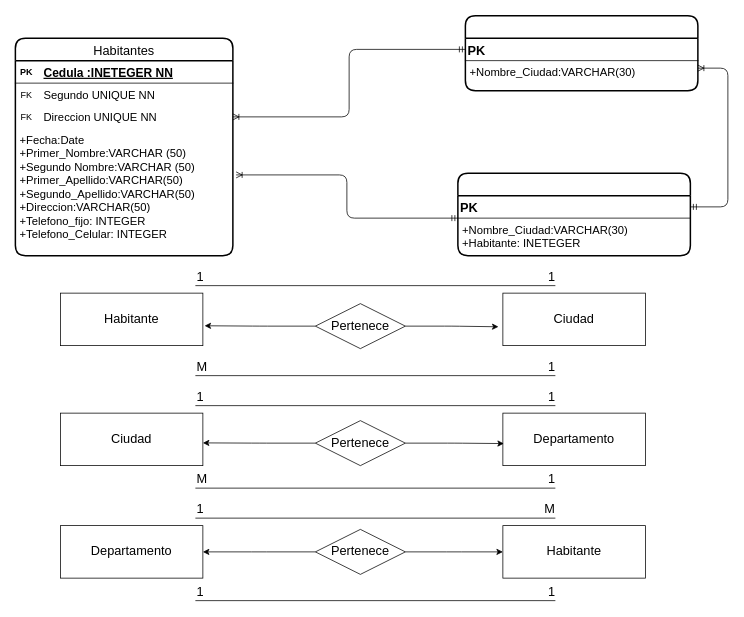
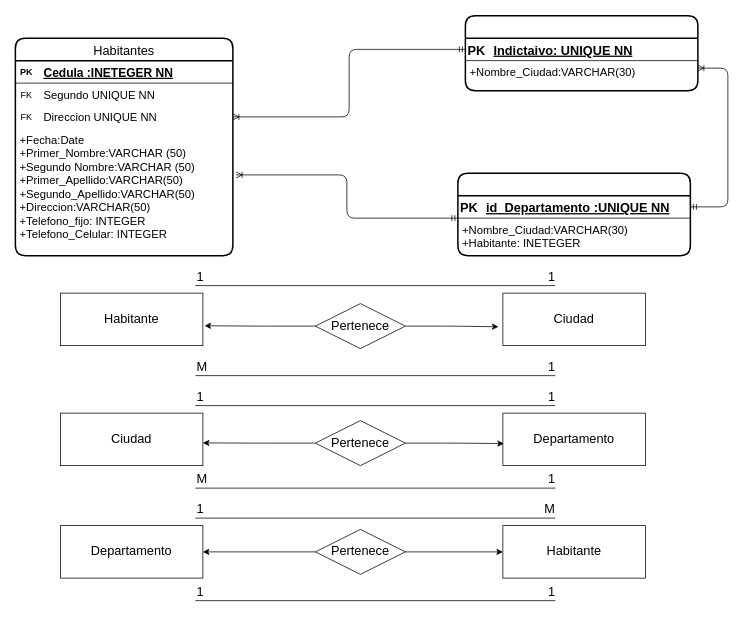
node "Indictaivo: UNIQUE NN": added
node "id_Departamento :UNIQUE NN": added
